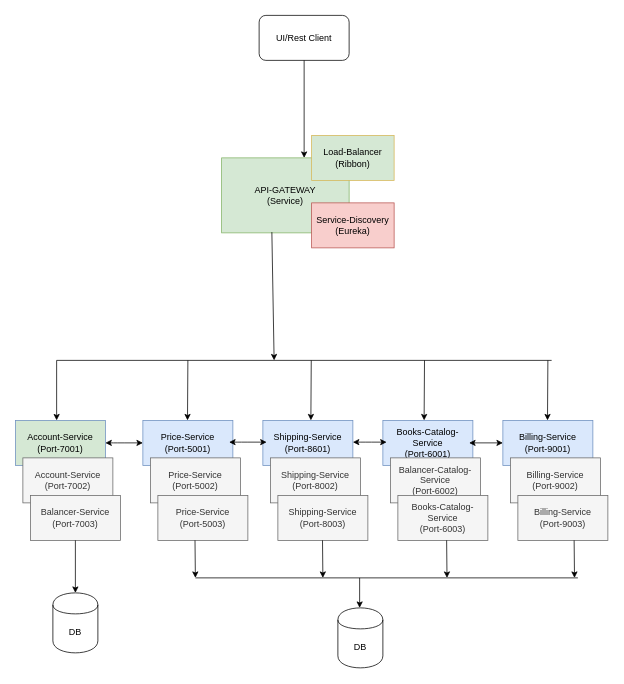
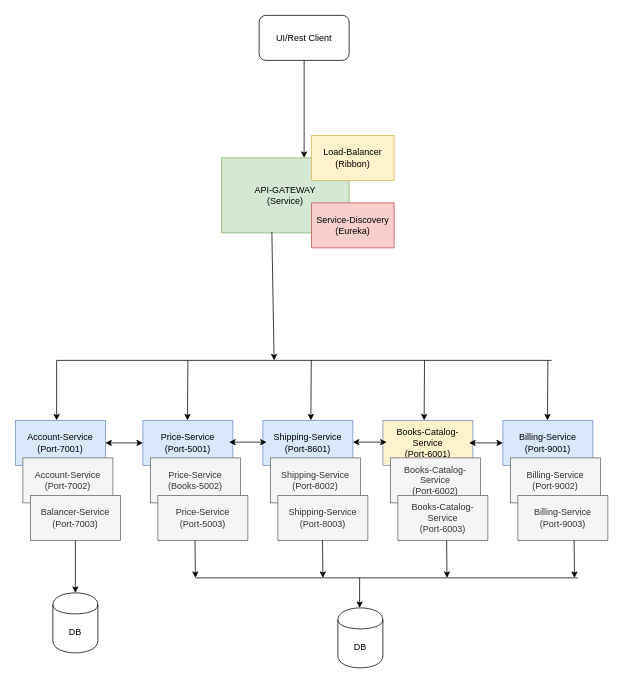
node "Load-Balancer (Ribbon)": fillcolor #d5e8d4 -> #fff2cc
node "Account-Service (Port-7001)": fillcolor #d5e8d4 -> #dae8fc
node "Books-Catalog-Service (Port-6001)": fillcolor #dae8fc -> #fff2cc
node "Price-Service (Port-5002)": label "Price-Service (Port-5002)" -> "Price-Service (Books-5002)"
node "Balancer-Catalog-Service (Port-6002)": label "Balancer-Catalog-Service (Port-6002)" -> "Books-Catalog-Service (Port-6002)"
